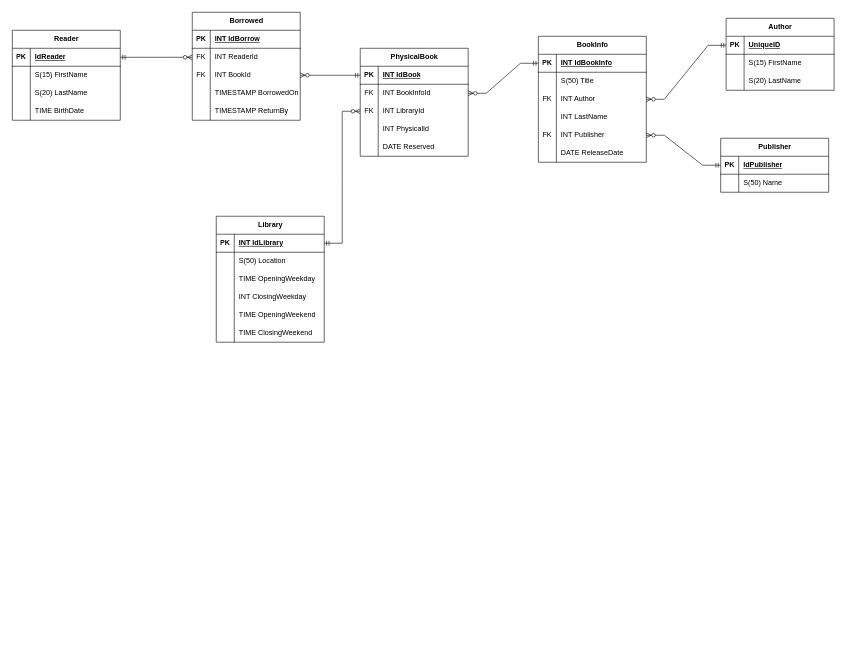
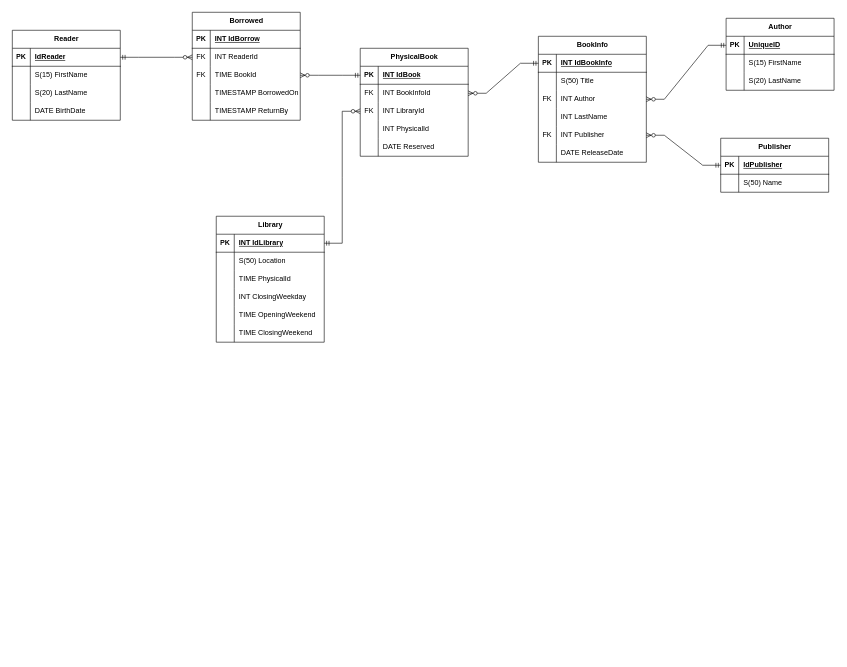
node "INT BookId": label "INT BookId" -> "TIME BookId"
node "TIME BirthDate": label "TIME BirthDate" -> "DATE BirthDate"
node "TIME OpeningWeekday": label "TIME OpeningWeekday" -> "TIME PhysicalId"
